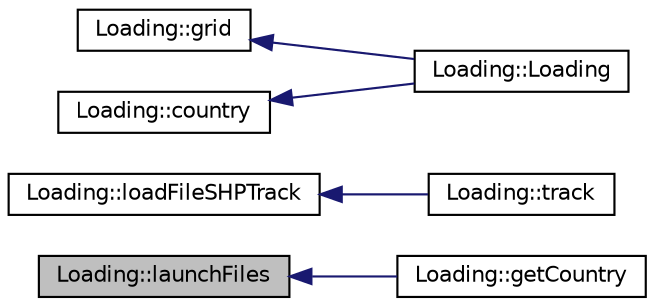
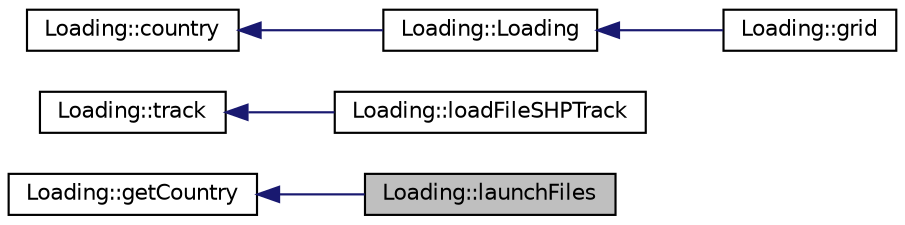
edge "Loading::Loading" -> "Loading::grid": reversed
edge "Loading::track" -> "Loading::loadFileSHPTrack": reversed
edge "Loading::getCountry" -> "Loading::launchFiles": reversed
